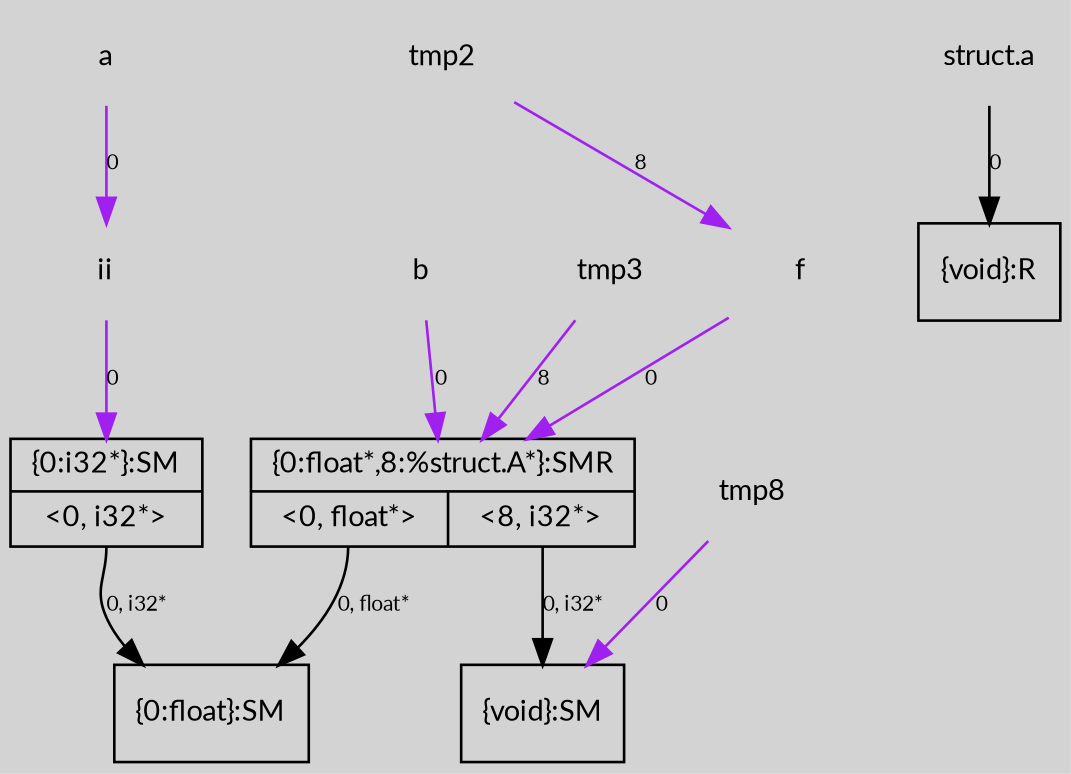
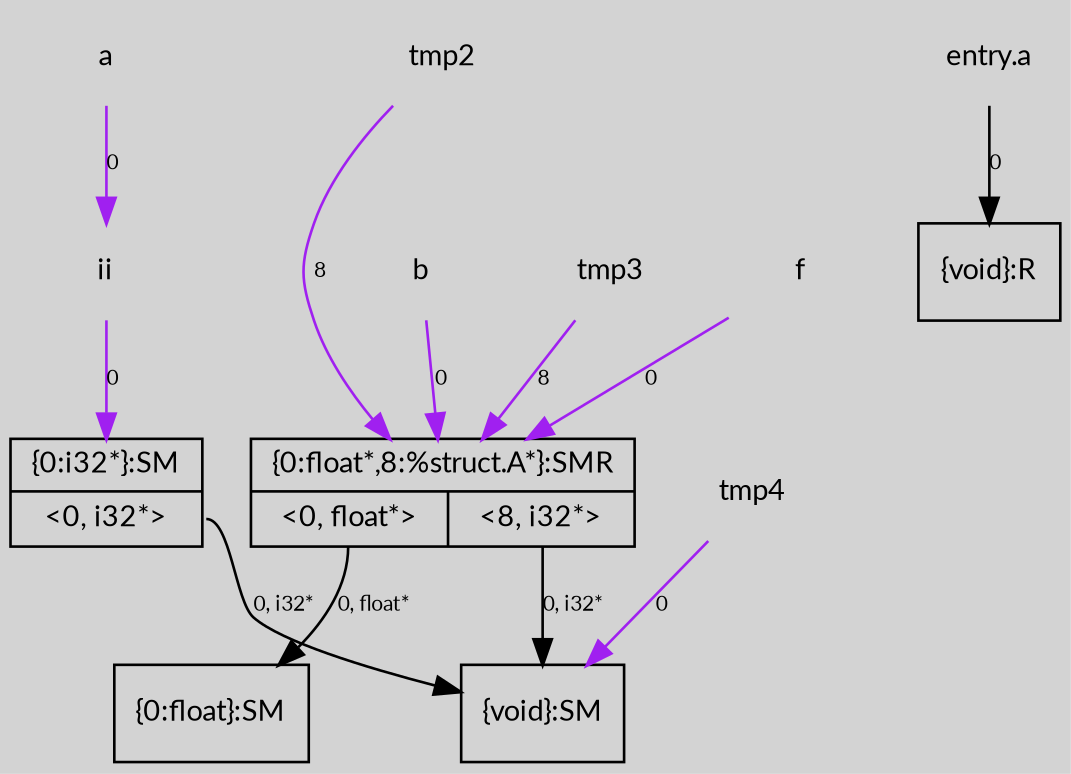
node "struct.a": label "struct.a" -> "entry.a"
edge "tmp2" -> "f": now "tmp2" -> "{0:float*,8:%struct.A*}:SMR"
node "tmp8": label "tmp8" -> "tmp4"
edge "{0:i32*}:SM" -> "{0:float}:SM": now "{0:i32*}:SM" -> "{void}:SM"
